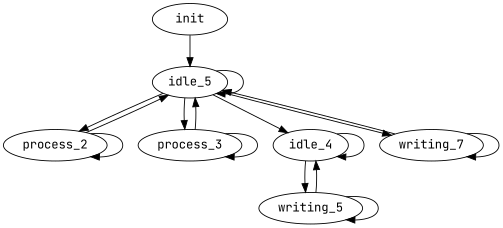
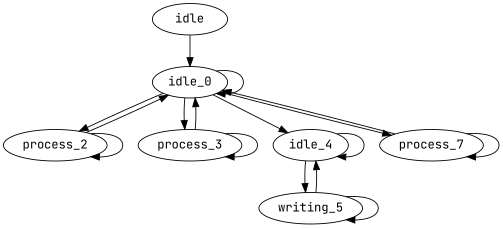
node "init": label "init" -> "idle"
node "idle_5": label "idle_5" -> "idle_0"
node "writing_7": label "writing_7" -> "process_7"
